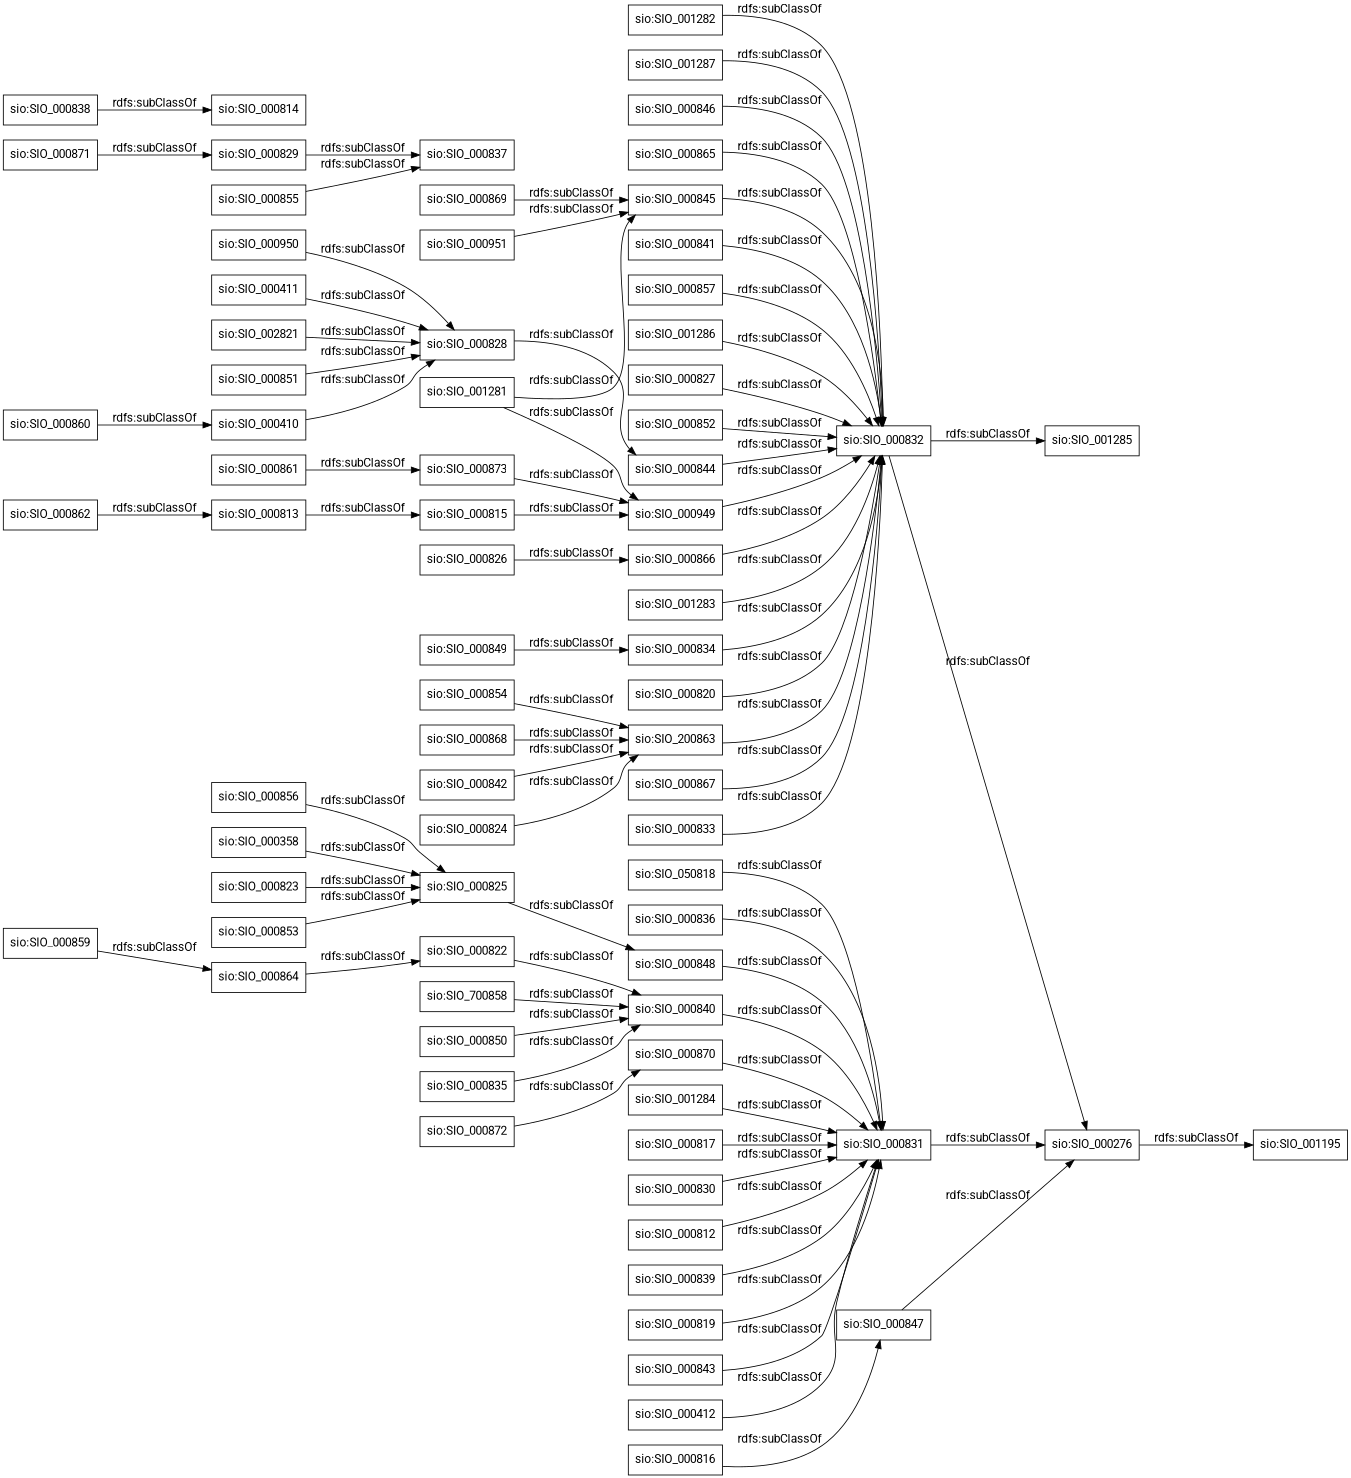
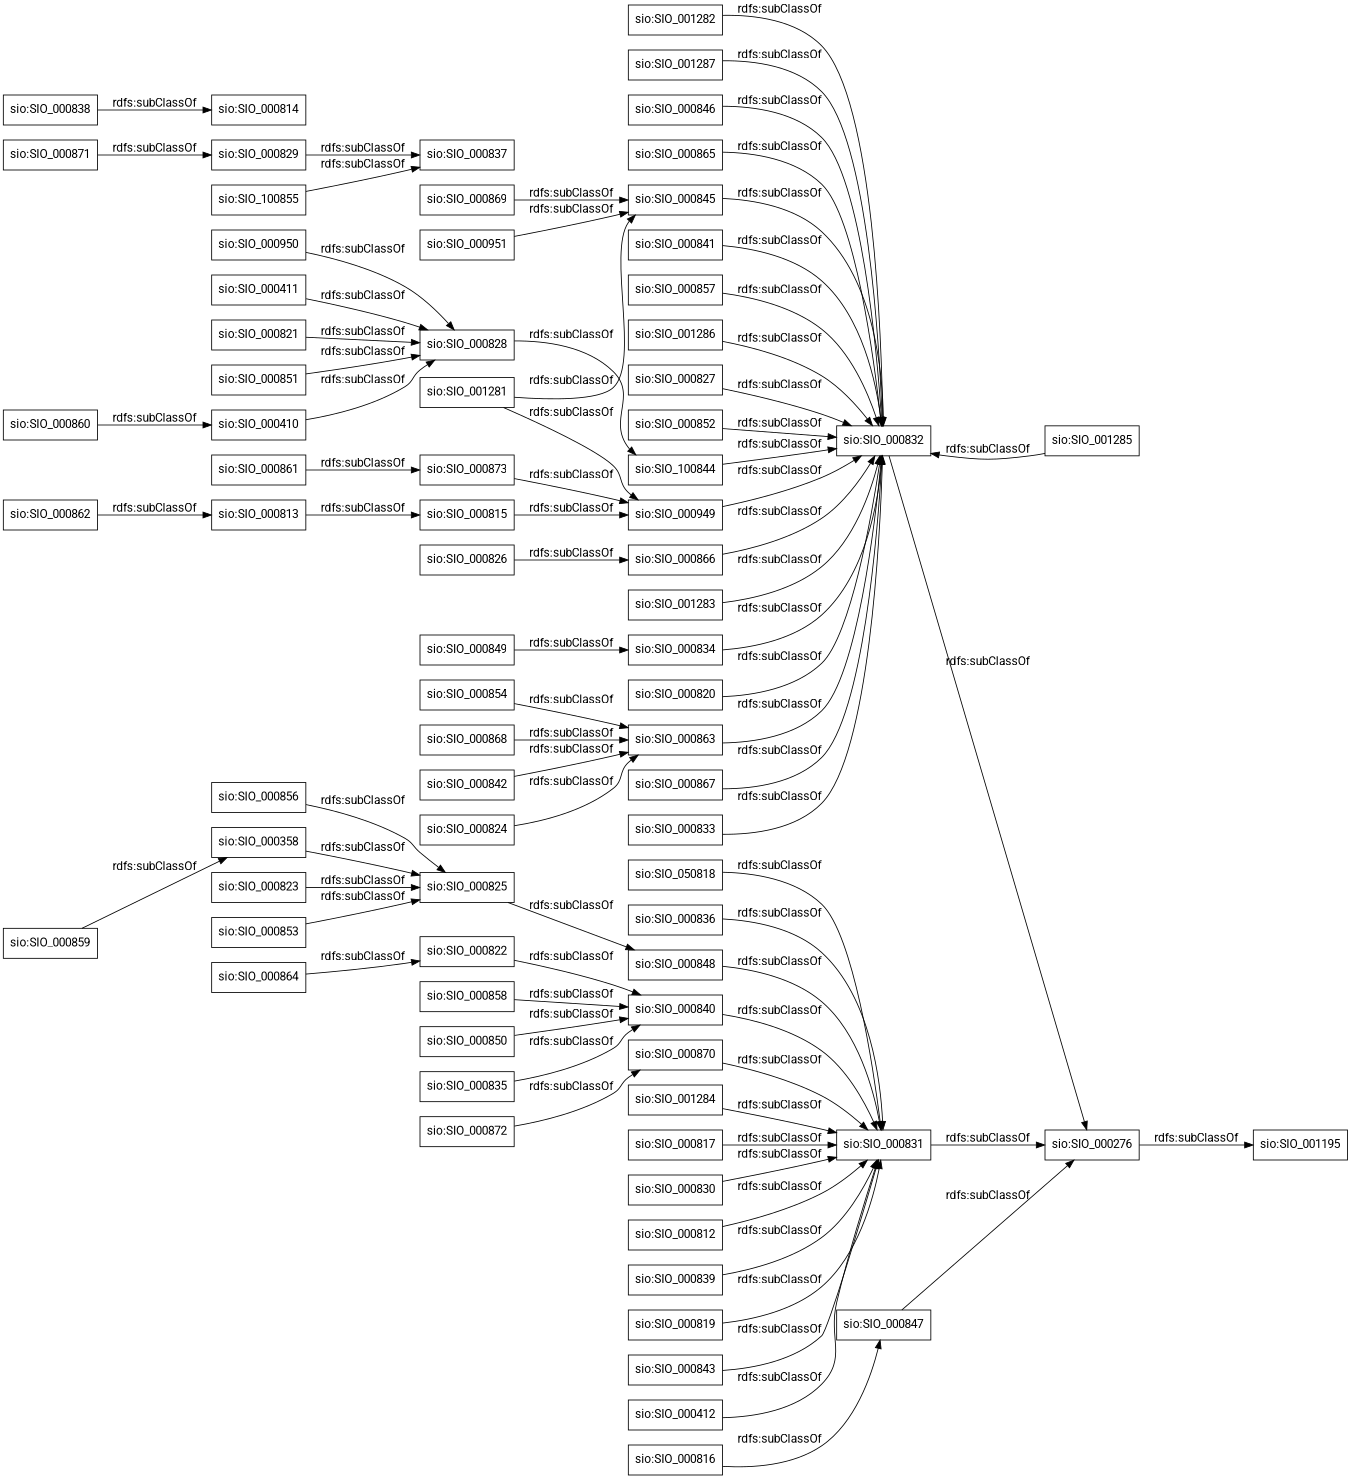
node "sio:SIO_000855": label "sio:SIO_000855" -> "sio:SIO_100855"
node "sio:SIO_002821": label "sio:SIO_002821" -> "sio:SIO_000821"
edge "sio:SIO_000832" -> "sio:SIO_001285": reversed
node "sio:SIO_000844": label "sio:SIO_000844" -> "sio:SIO_100844"
node "sio:SIO_200863": label "sio:SIO_200863" -> "sio:SIO_000863"
edge "sio:SIO_000859" -> "sio:SIO_000864": now "sio:SIO_000859" -> "sio:SIO_000358"
node "sio:SIO_700858": label "sio:SIO_700858" -> "sio:SIO_000858"
